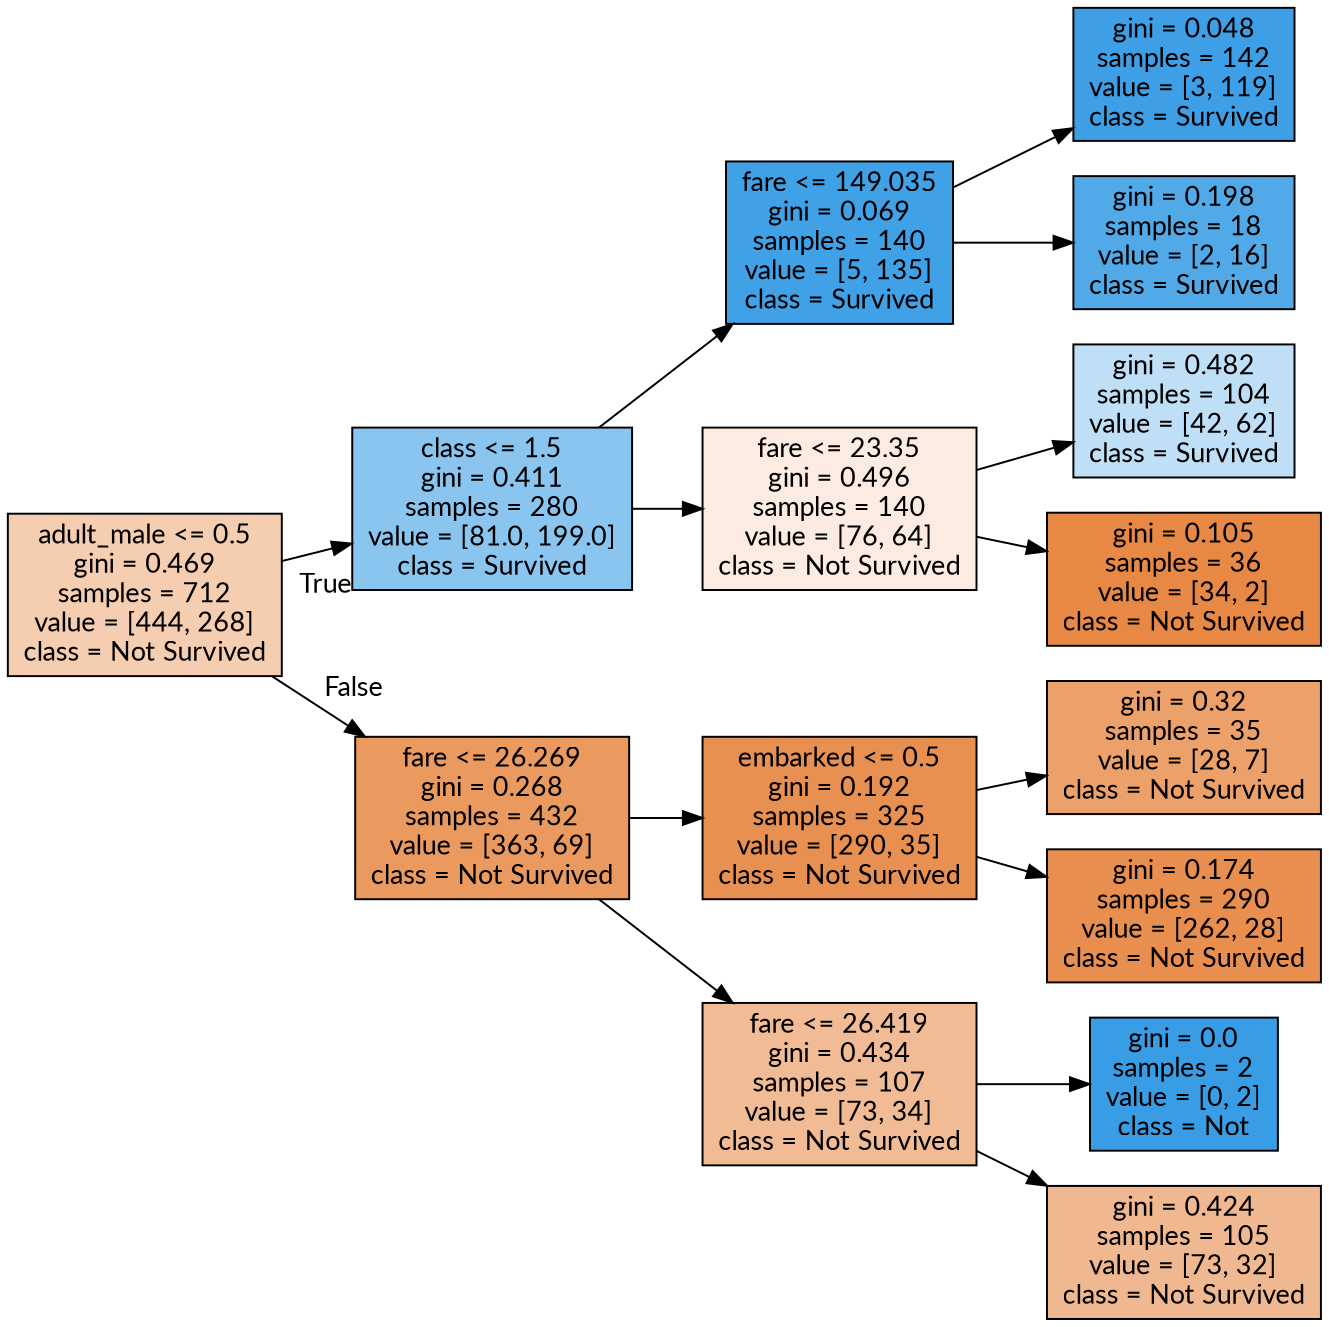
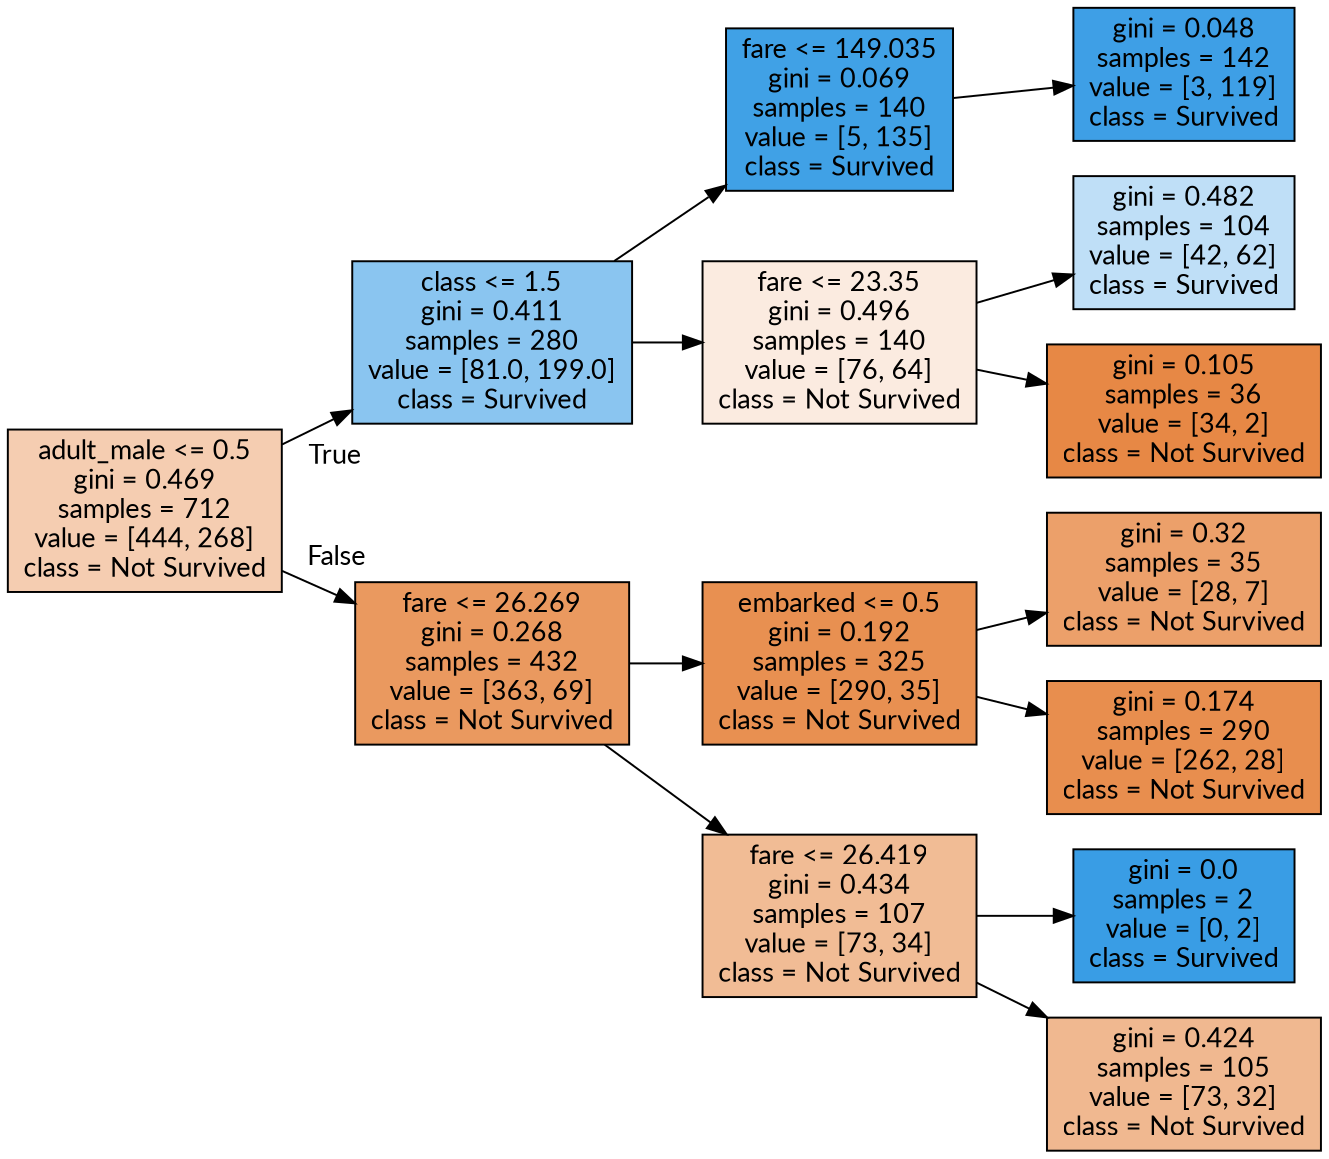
node "gini = 0.198 samples = 18 value = [2, 16] class = Survived": removed
node "gini = 0.0 samples = 2 value = [0, 2] class = Not": label "gini = 0.0 samples = 2 value = [0, 2] class = Not" -> "gini = 0.0 samples = 2 value = [0, 2] class = Survived"
